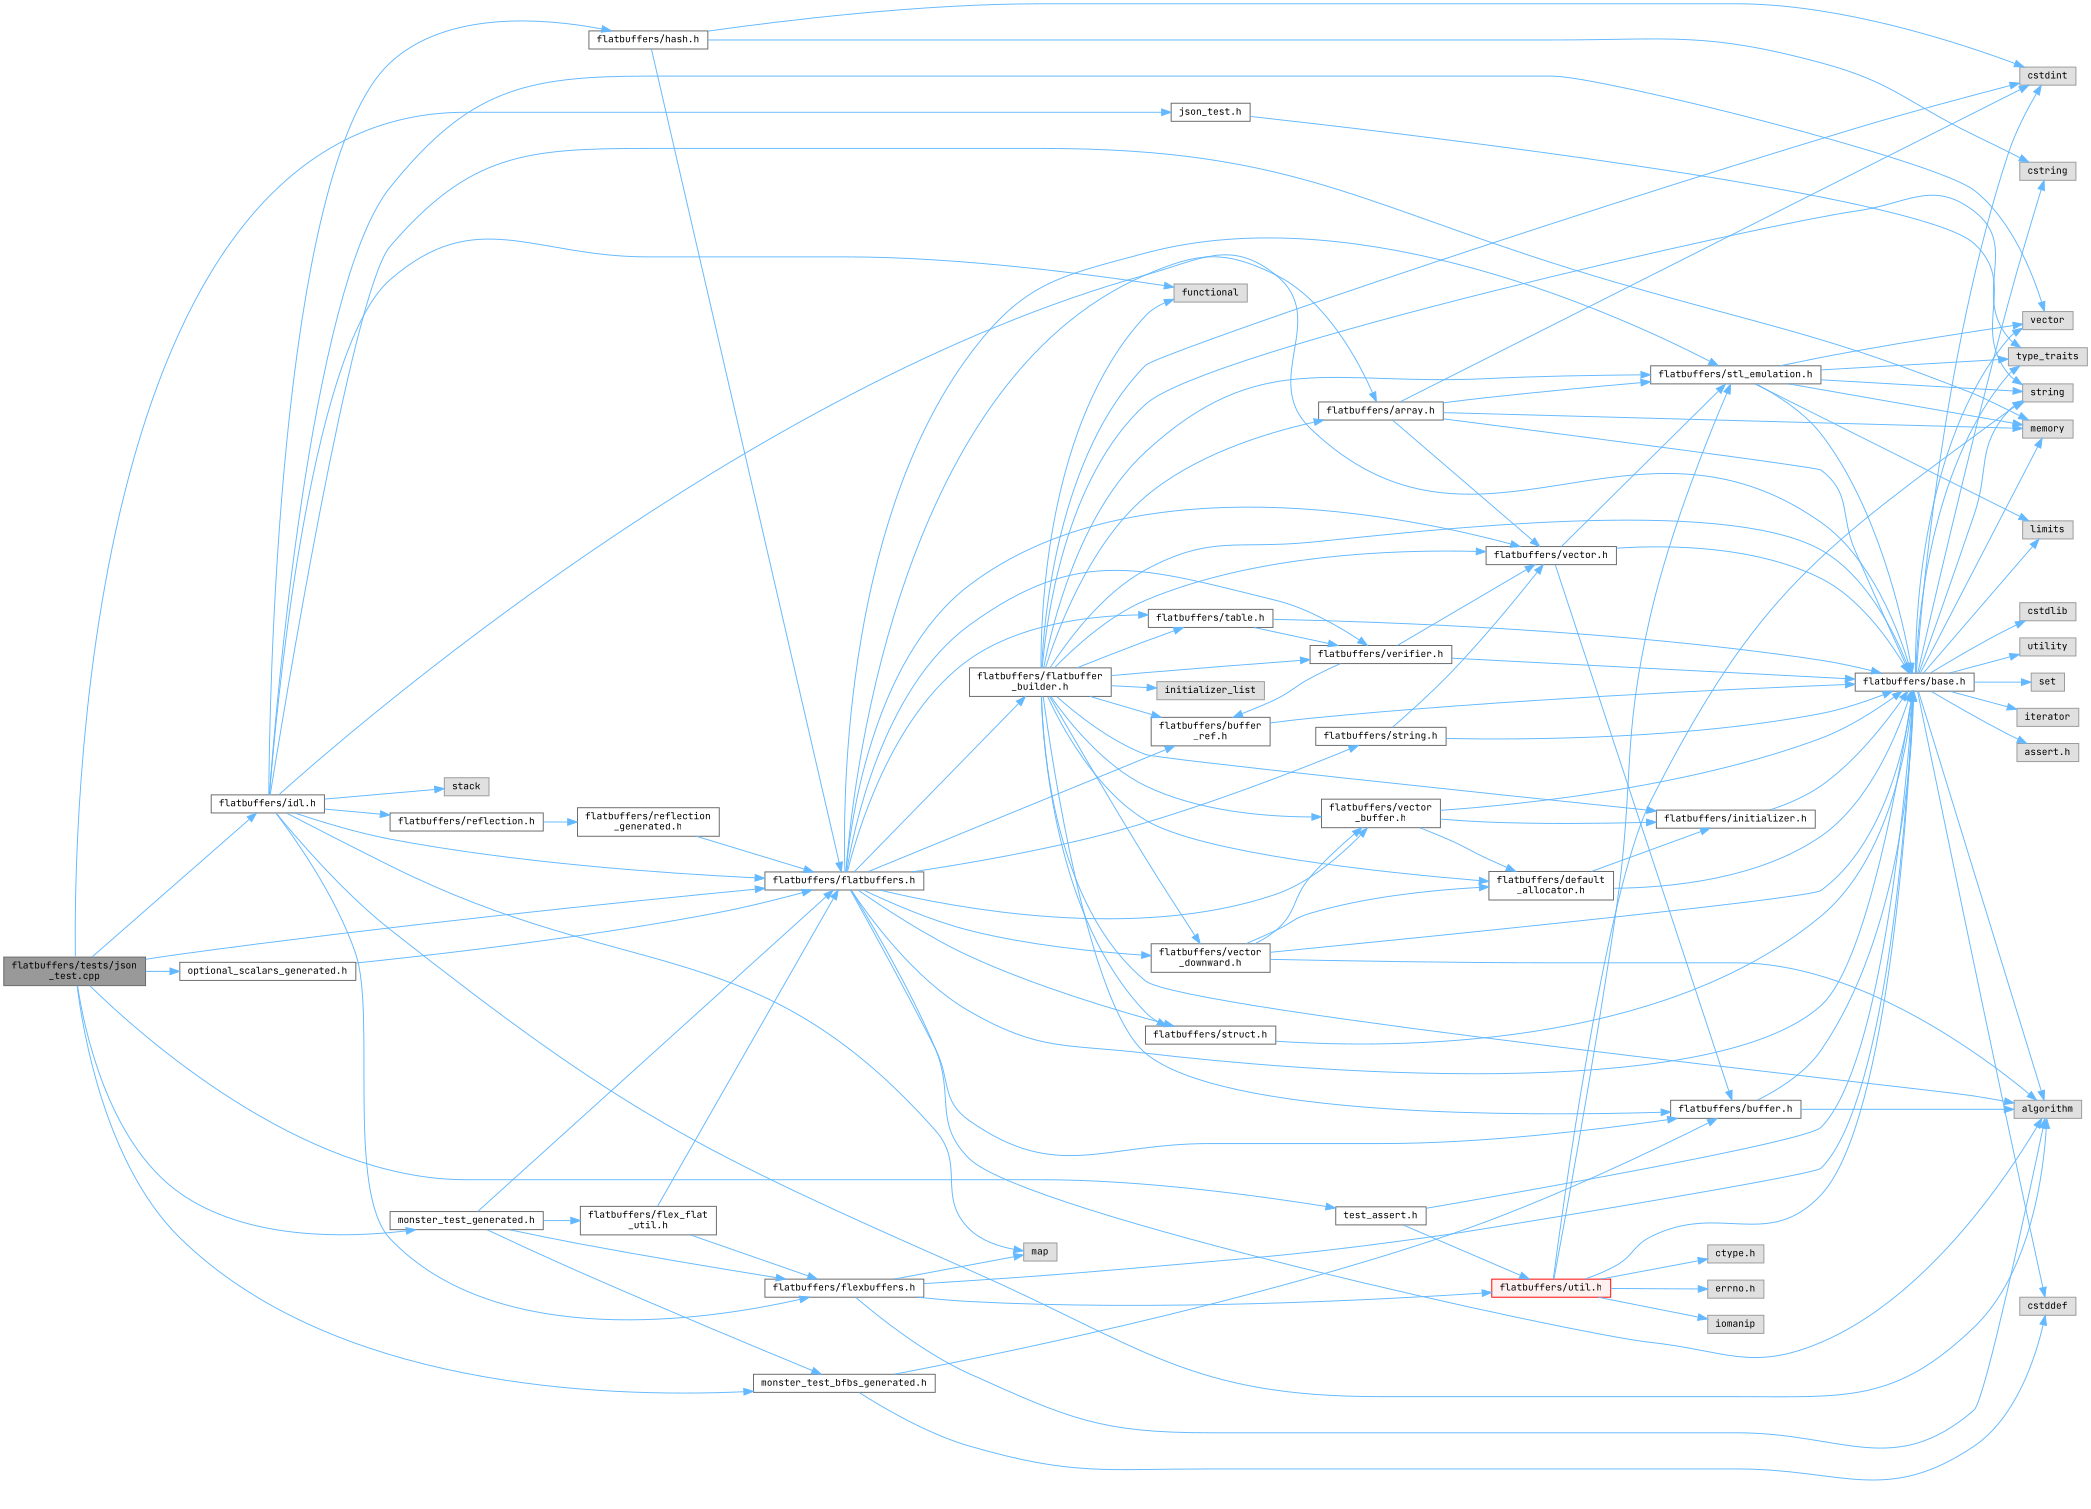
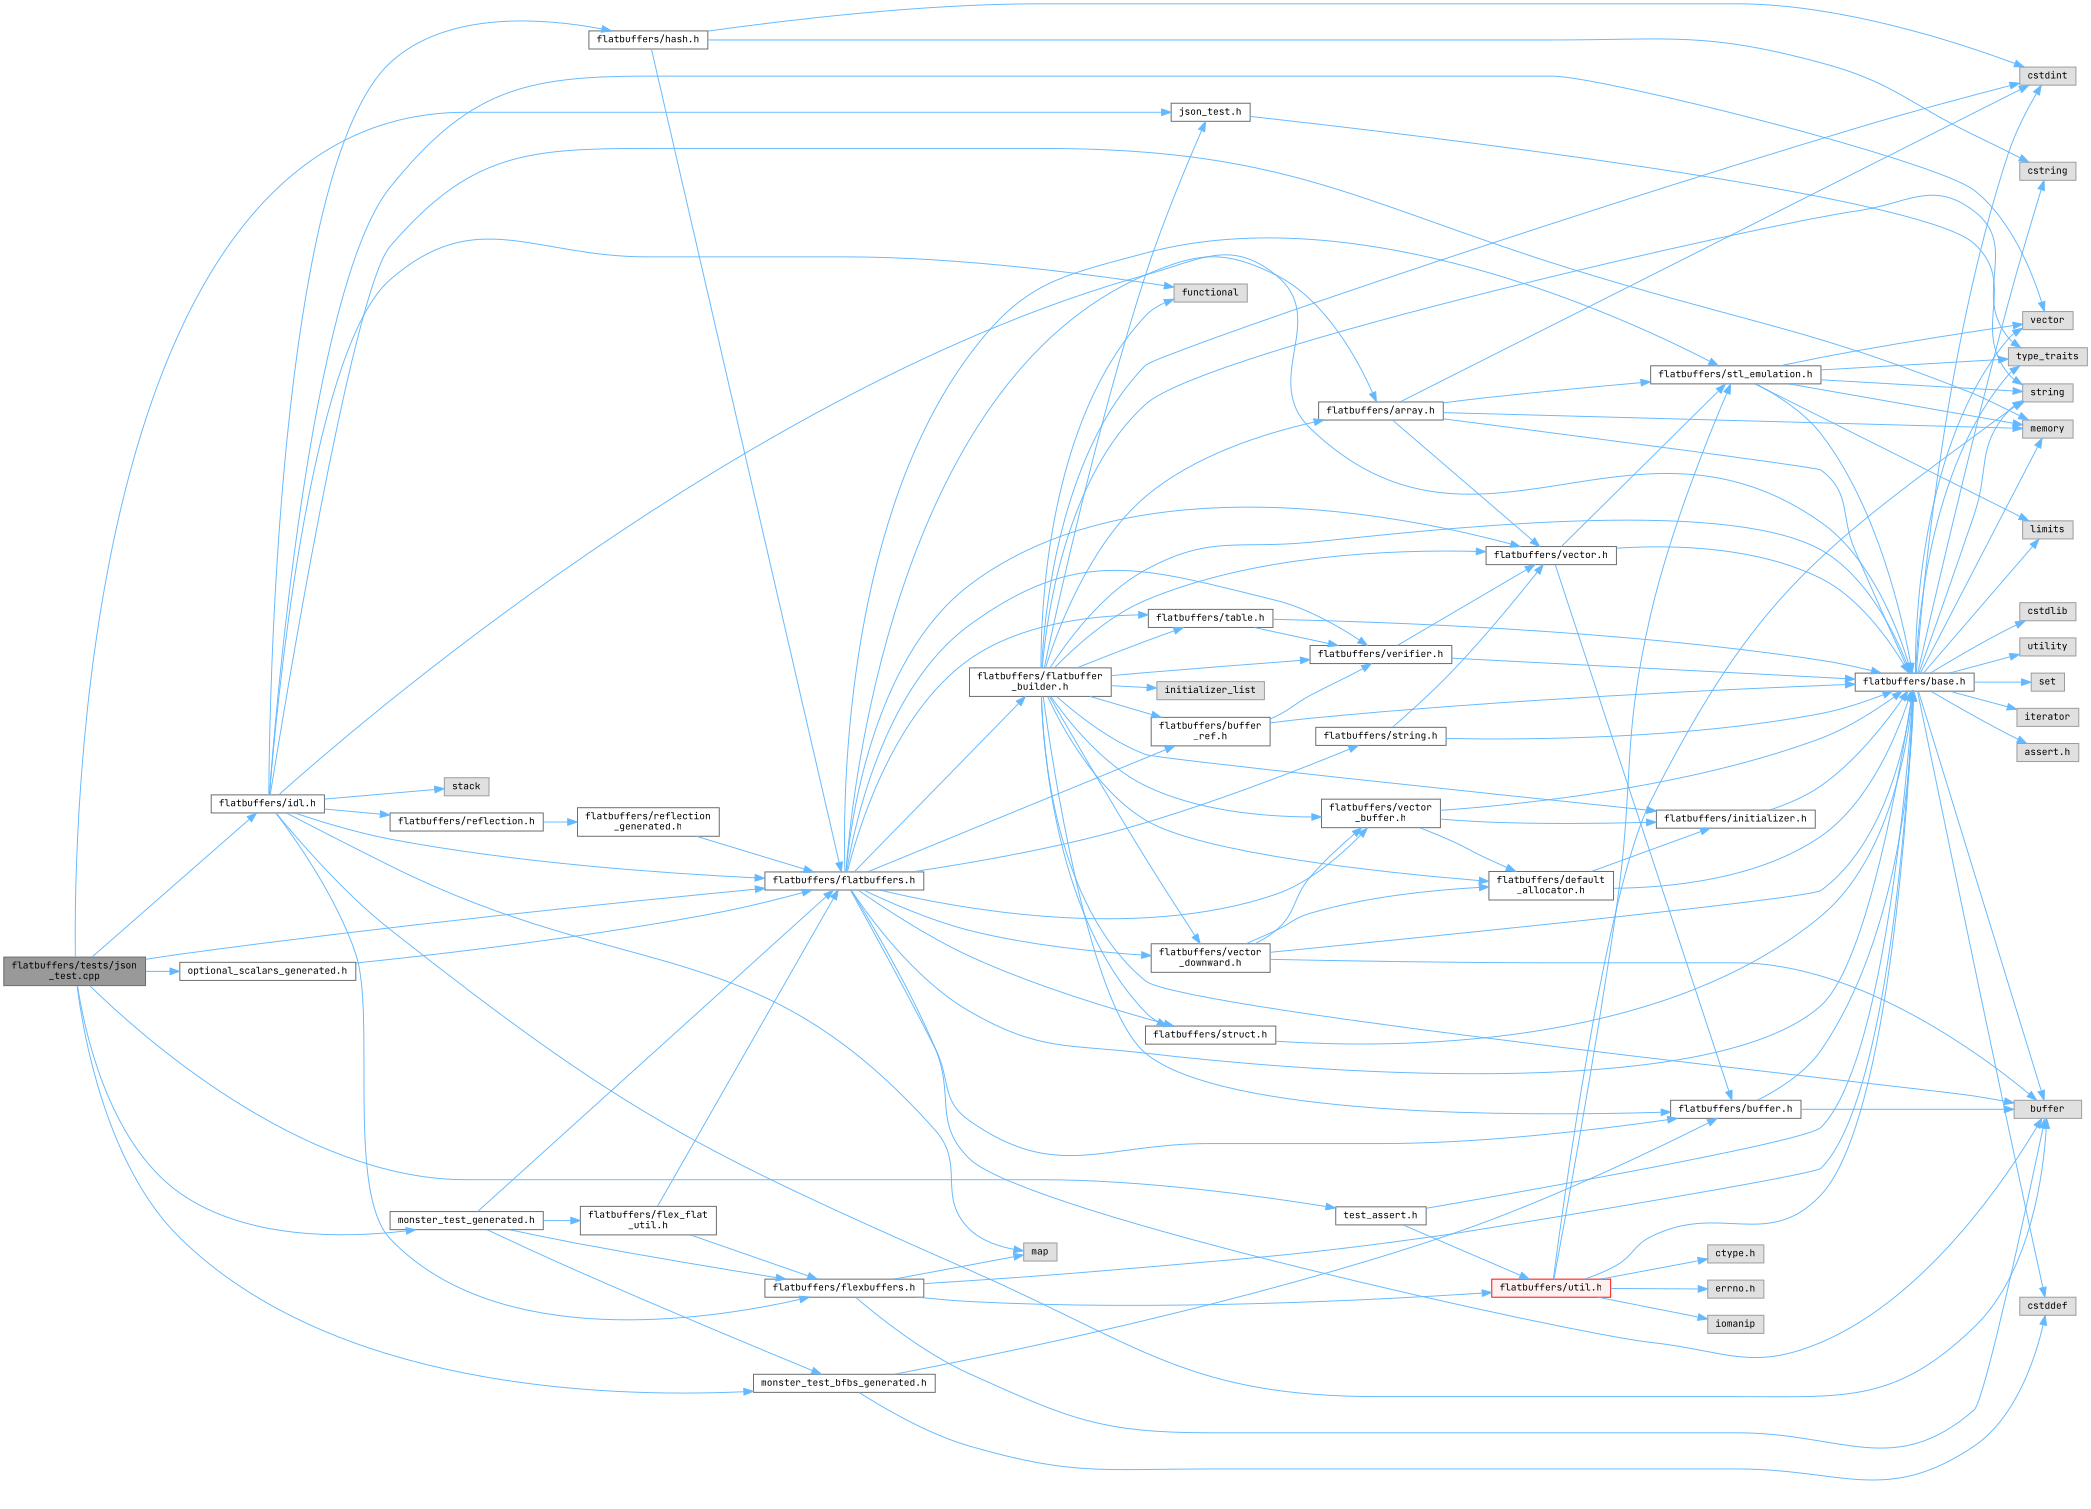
edge "flatbuffers/flatbuffer _builder.h" -> "flatbuffers/stl_emulation.h": now "flatbuffers/flatbuffer _builder.h" -> "json_test.h"
edge "flatbuffers/verifier.h" -> "flatbuffers/buffer _ref.h": reversed
node "algorithm": label "algorithm" -> "buffer"
